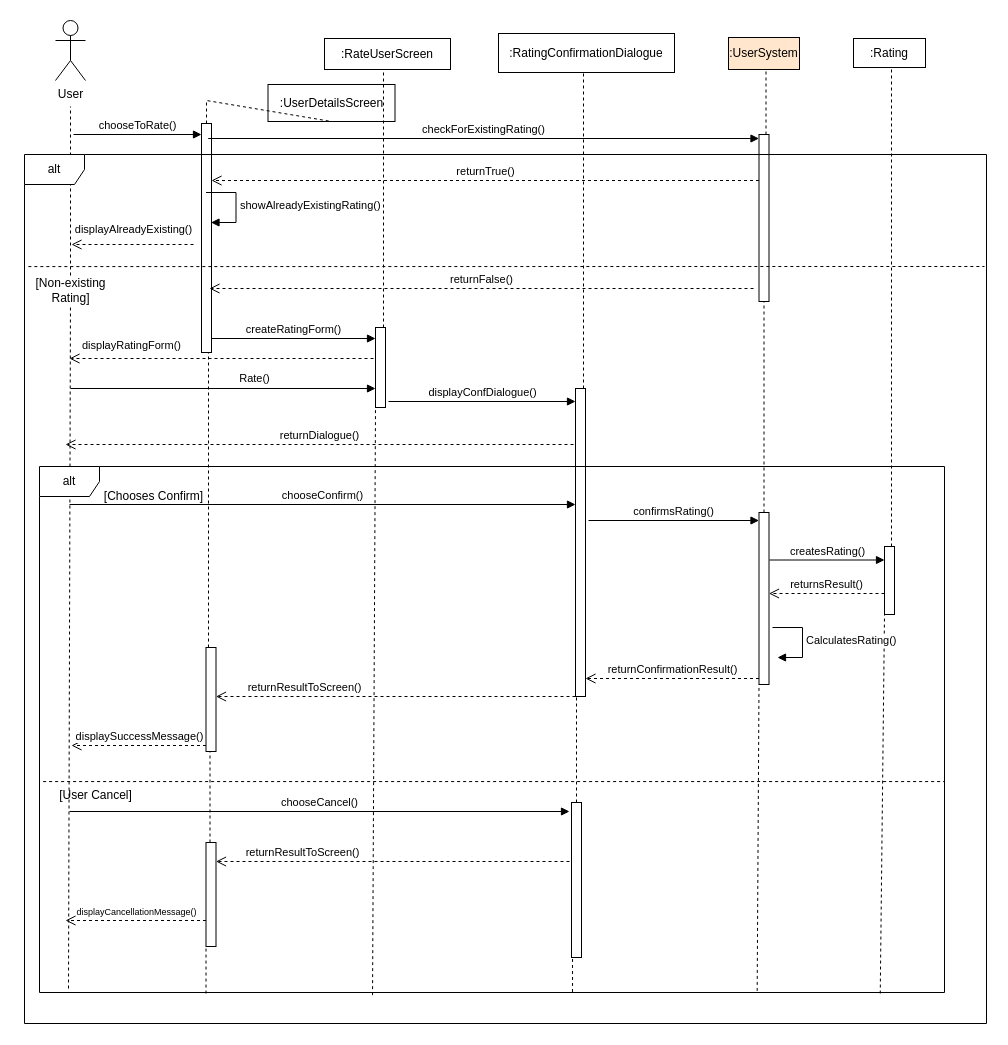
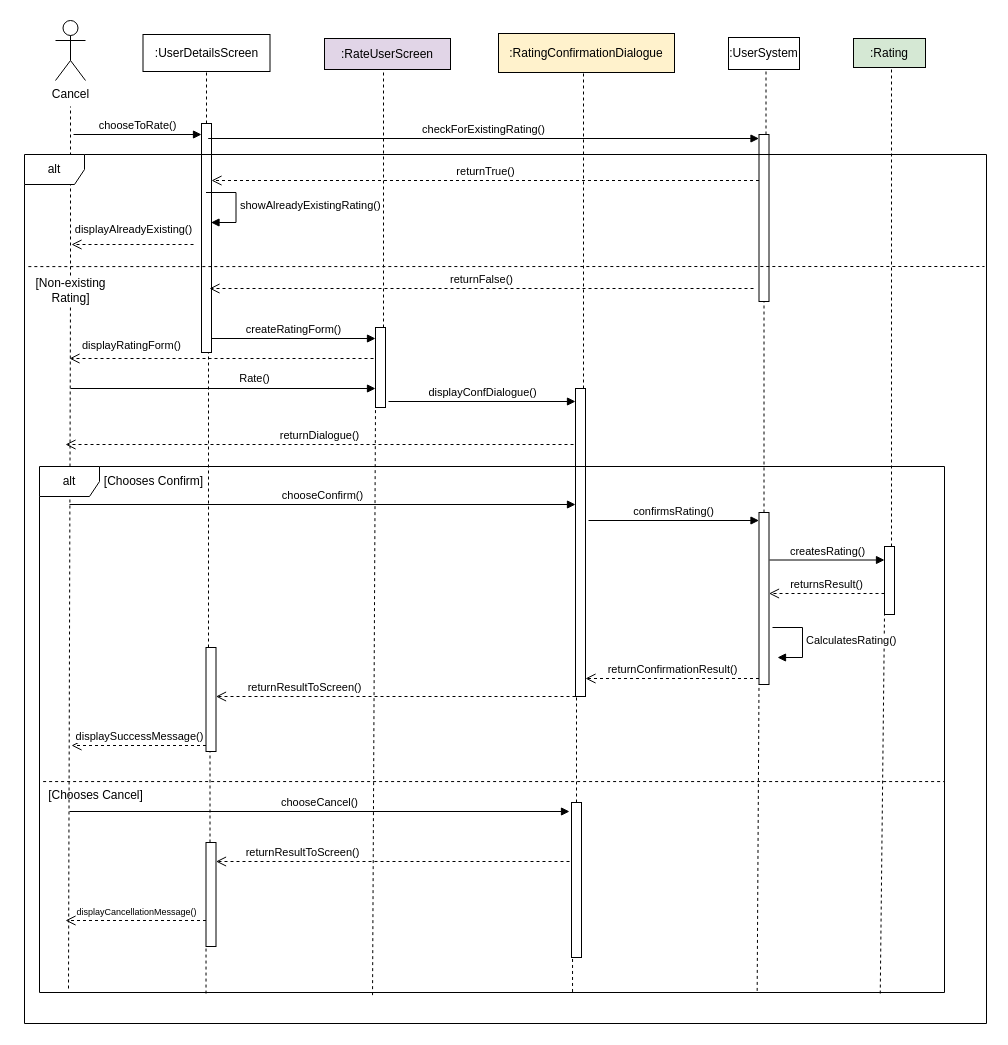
node ":RatingConfirmationDialogue": fillcolor #ffffff -> #fff2cc
node ":Rating": fillcolor #ffffff -> #d5e8d4
node ":RateUserScreen": fillcolor #ffffff -> #e1d5e7
node ":UserSystem": fillcolor #ffe6cc -> #ffffff
node "User": label "User" -> "Cancel"
node ":UserDetailsScreen": moved (332, 103) -> (207, 53)
node "[Chooses Confirm]": moved (154, 497) -> (154, 482)
node "[User Cancel]": label "[User Cancel]" -> "[Chooses Cancel]"
